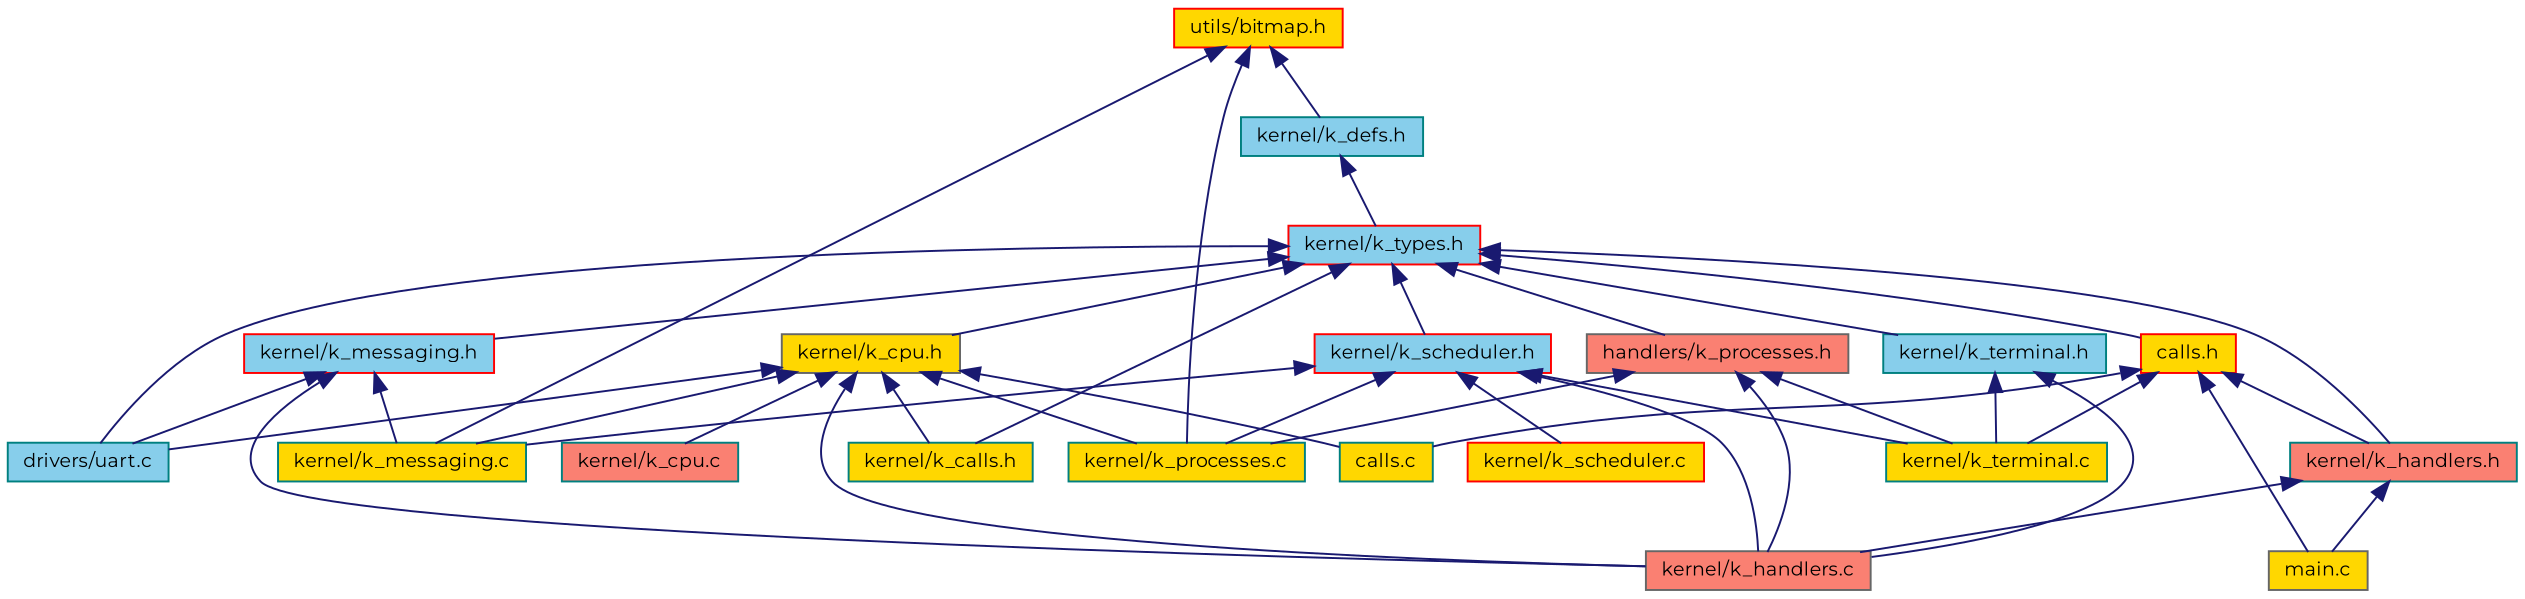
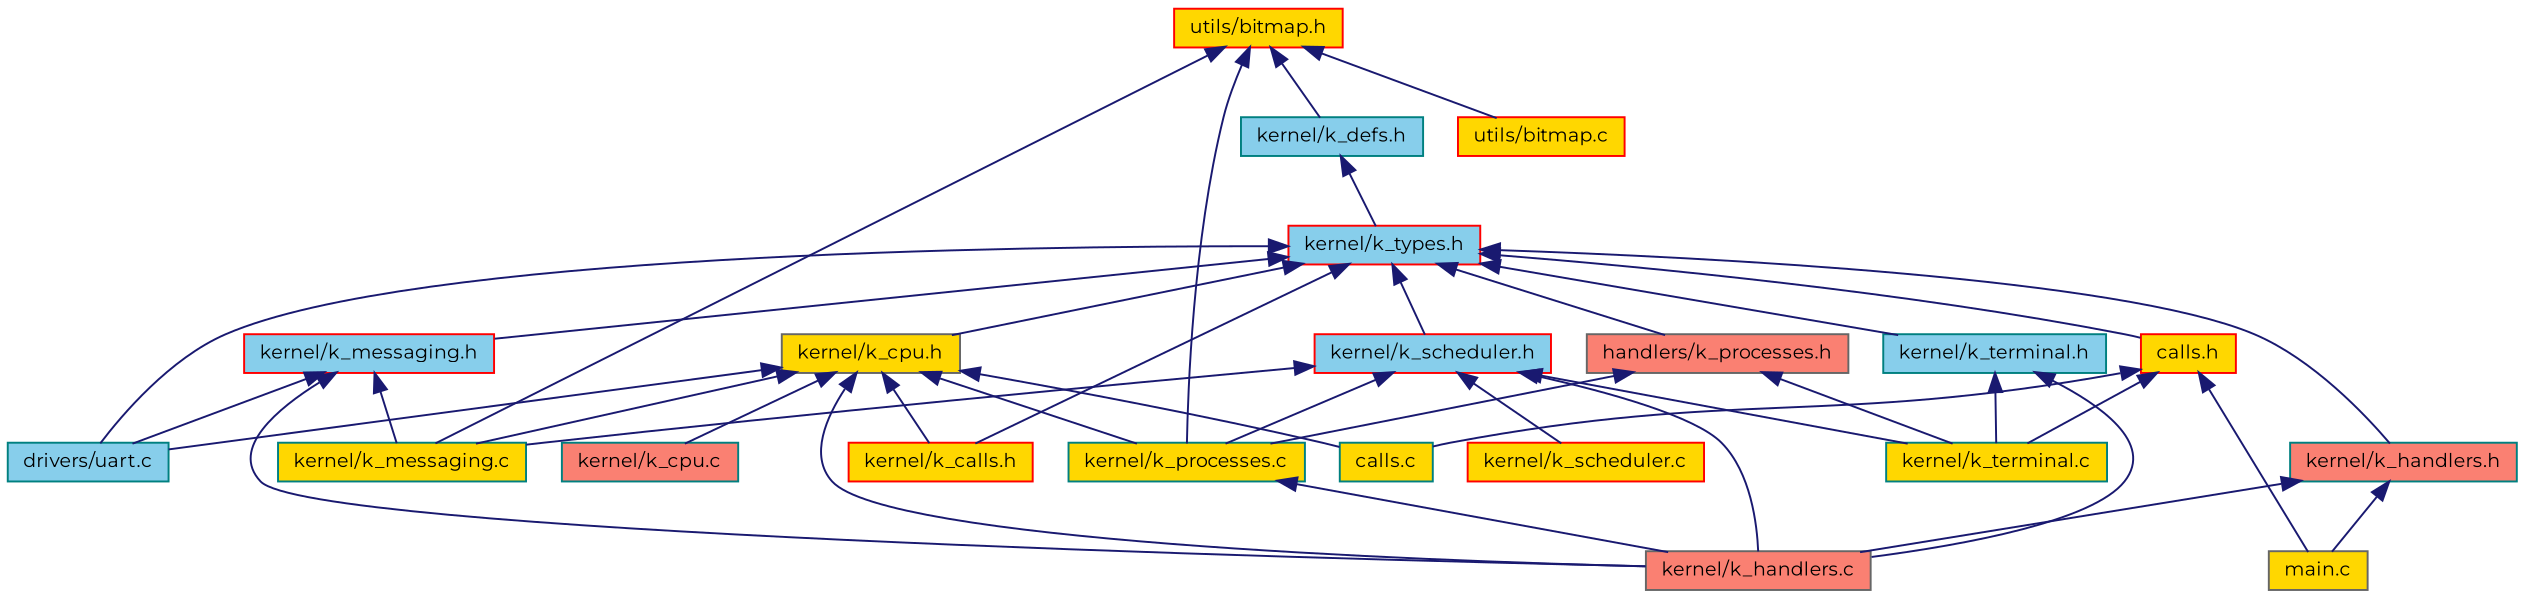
node "utils/bitmap.c": added
edge "kernel/k_handlers.h" -> "calls.h": removed
node "kernel/k_calls.h": color teal -> red
edge "kernel/k_handlers.c" -> "handlers/k_processes.h": now "kernel/k_handlers.c" -> "kernel/k_processes.c"
